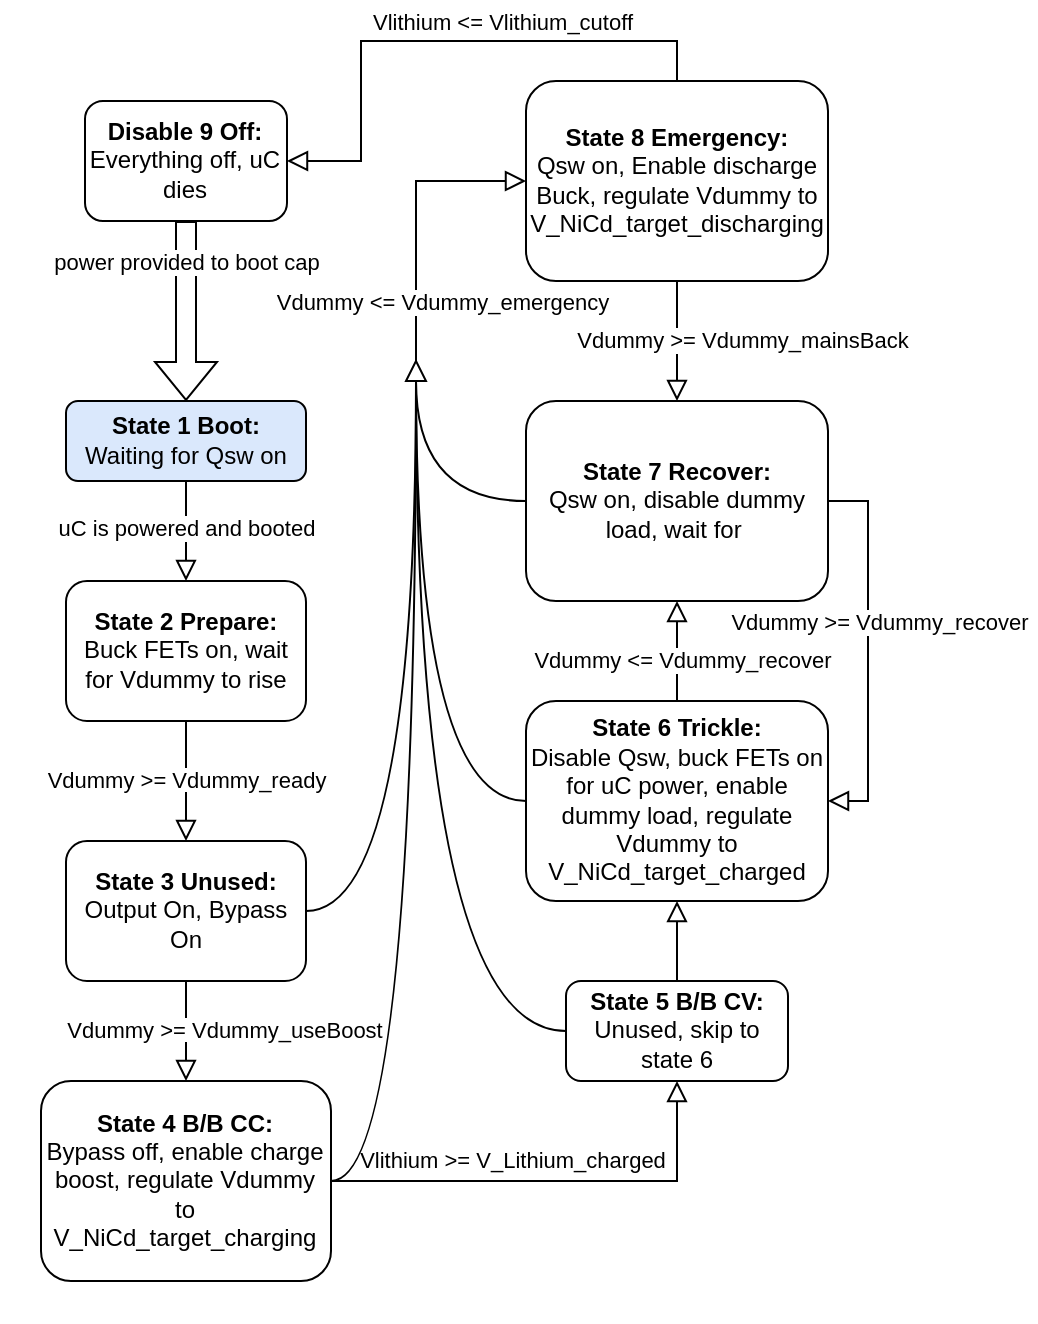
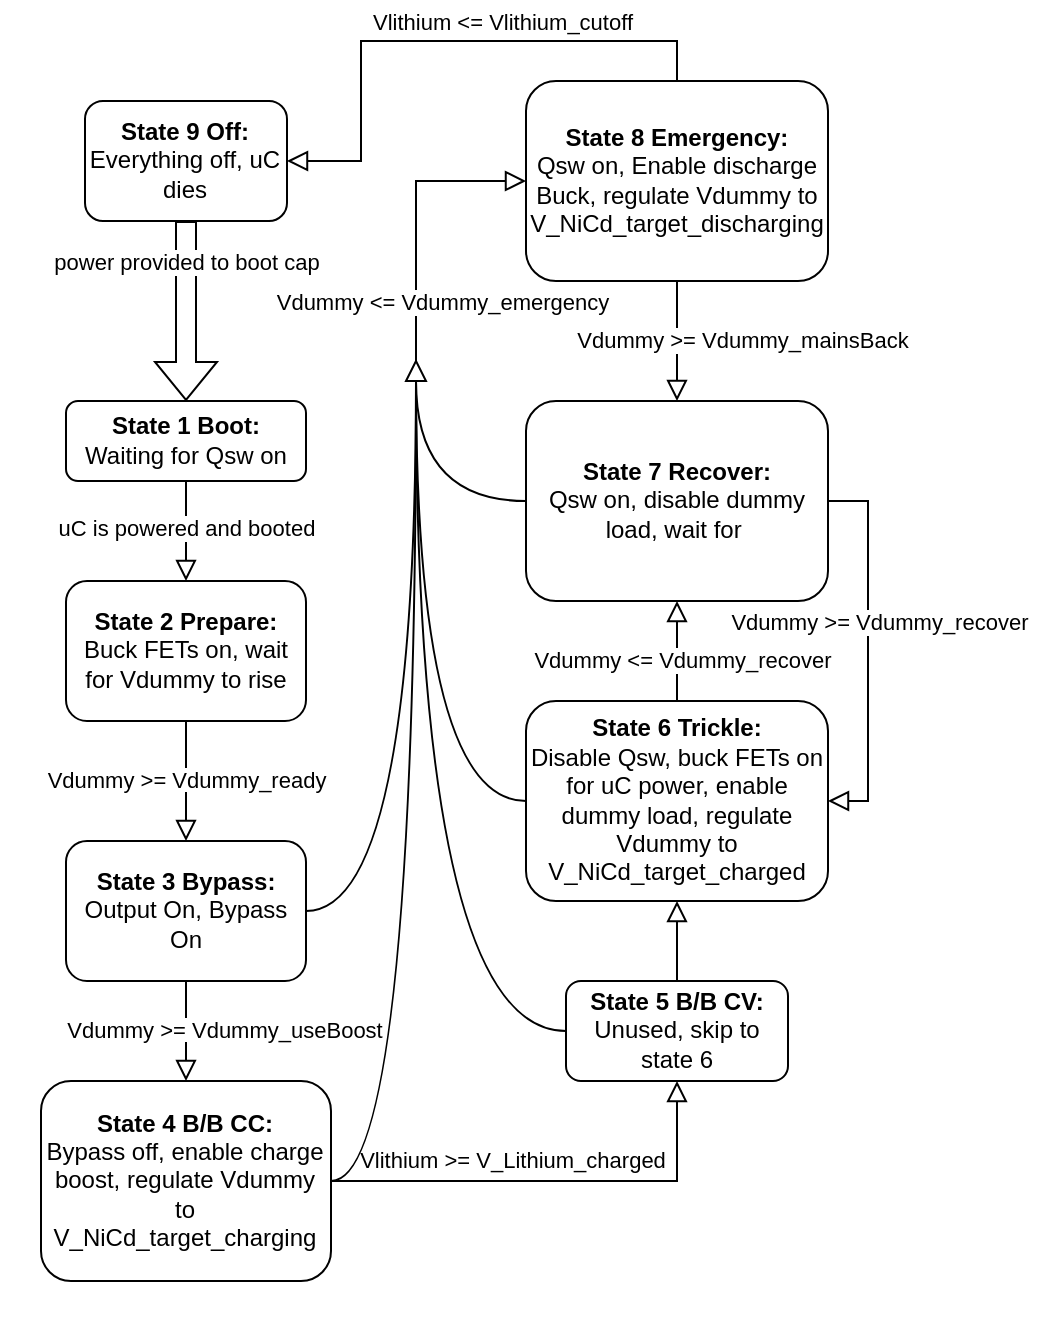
node "Disable 9 Off: Everything off, uC dies": label "Disable 9 Off: Everything off, uC dies" -> "State 9 Off: Everything off, uC dies"
node "State 1 Boot: Waiting for Qsw on": fillcolor #dae8fc -> #ffffff
node "State 3 Unused: Output On, Bypass On": label "State 3 Unused: Output On, Bypass On" -> "State 3 Bypass: Output On, Bypass On"
